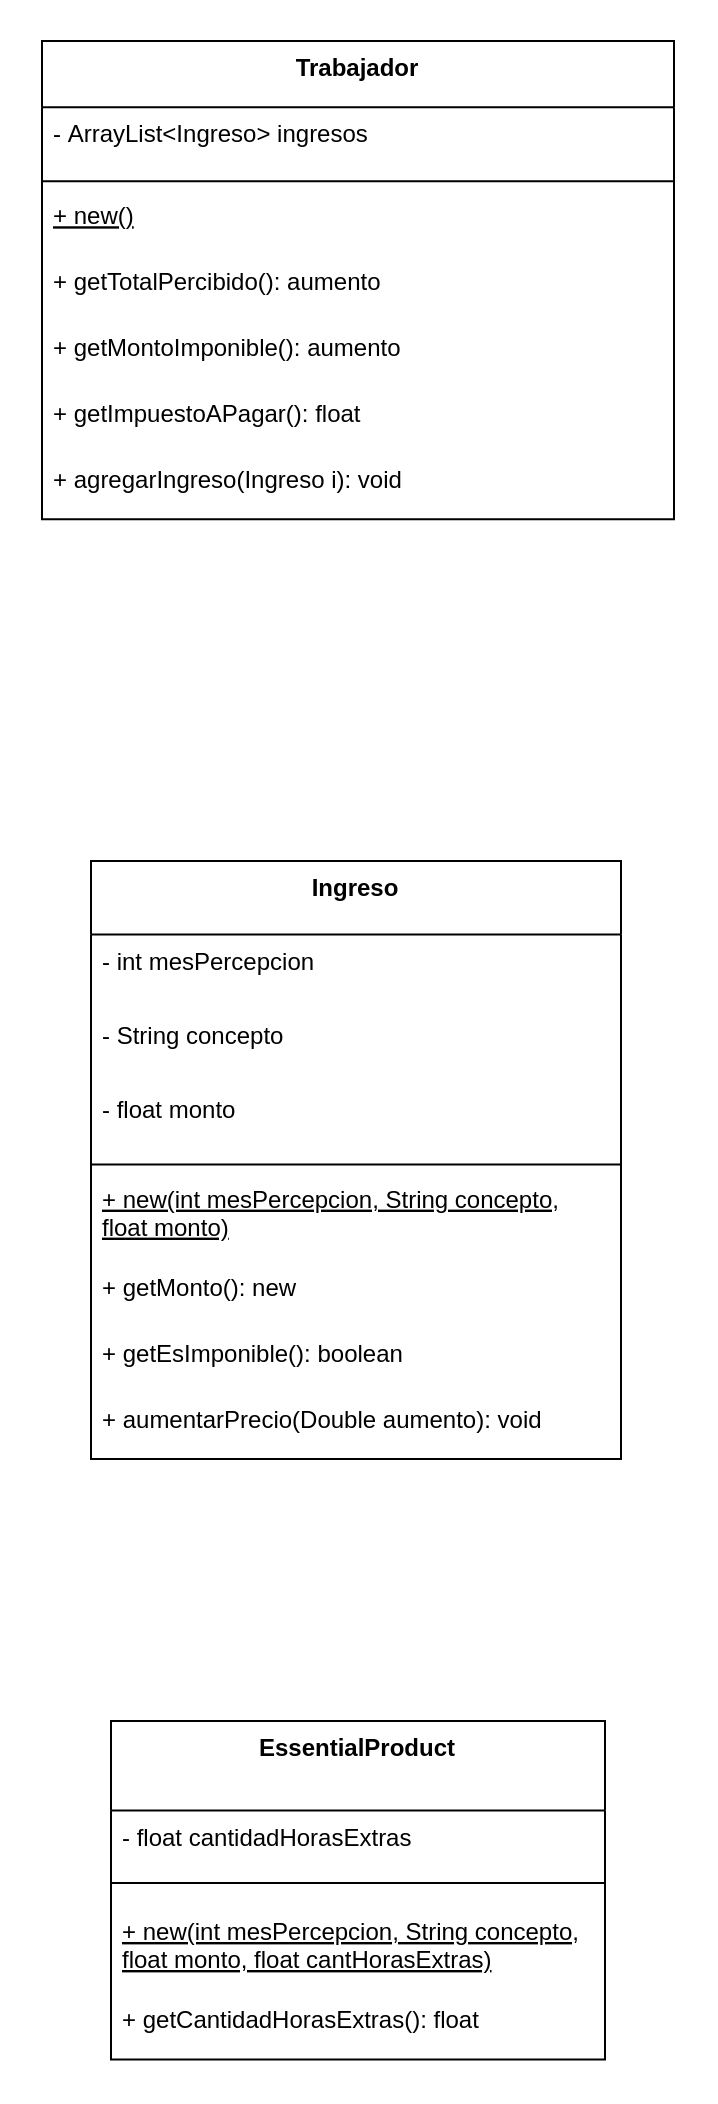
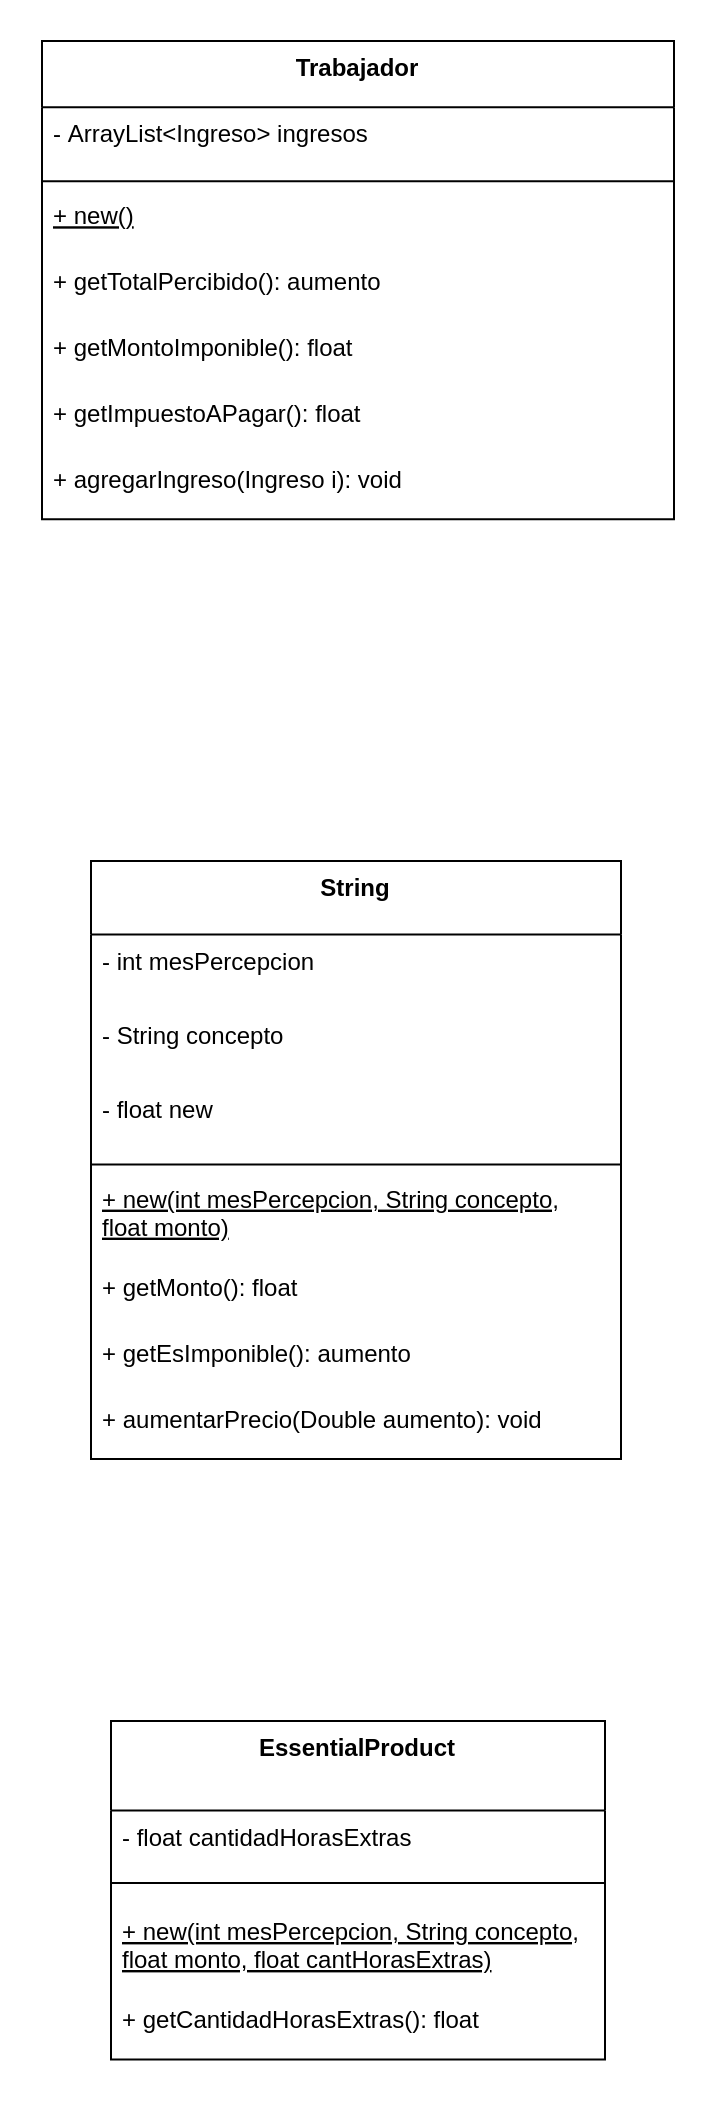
node "+ getMontoImponible(): aumento": label "+ getMontoImponible(): aumento" -> "+ getMontoImponible(): float"
node "Ingreso": label "Ingreso" -> "String"
node "- float monto": label "- float monto" -> "- float new"
node "+ getMonto(): new": label "+ getMonto(): new" -> "+ getMonto(): float"
node "+ getEsImponible(): boolean": label "+ getEsImponible(): boolean" -> "+ getEsImponible(): aumento"
